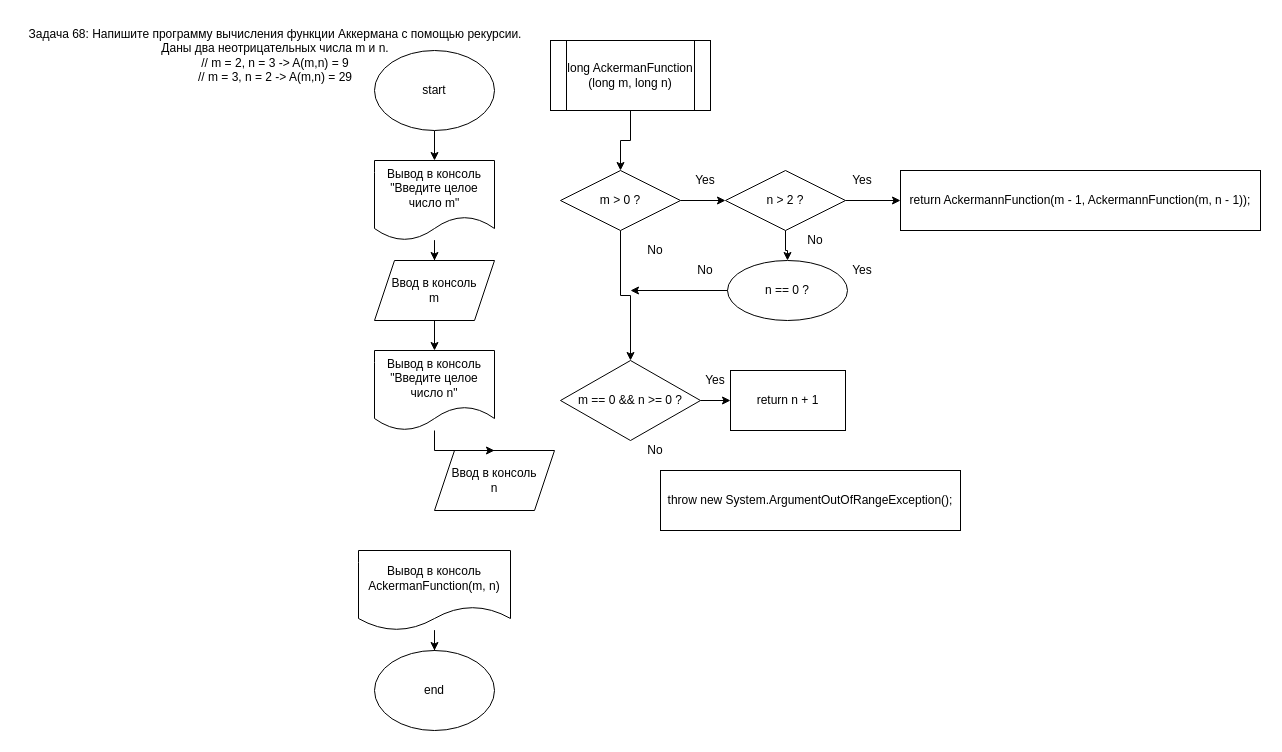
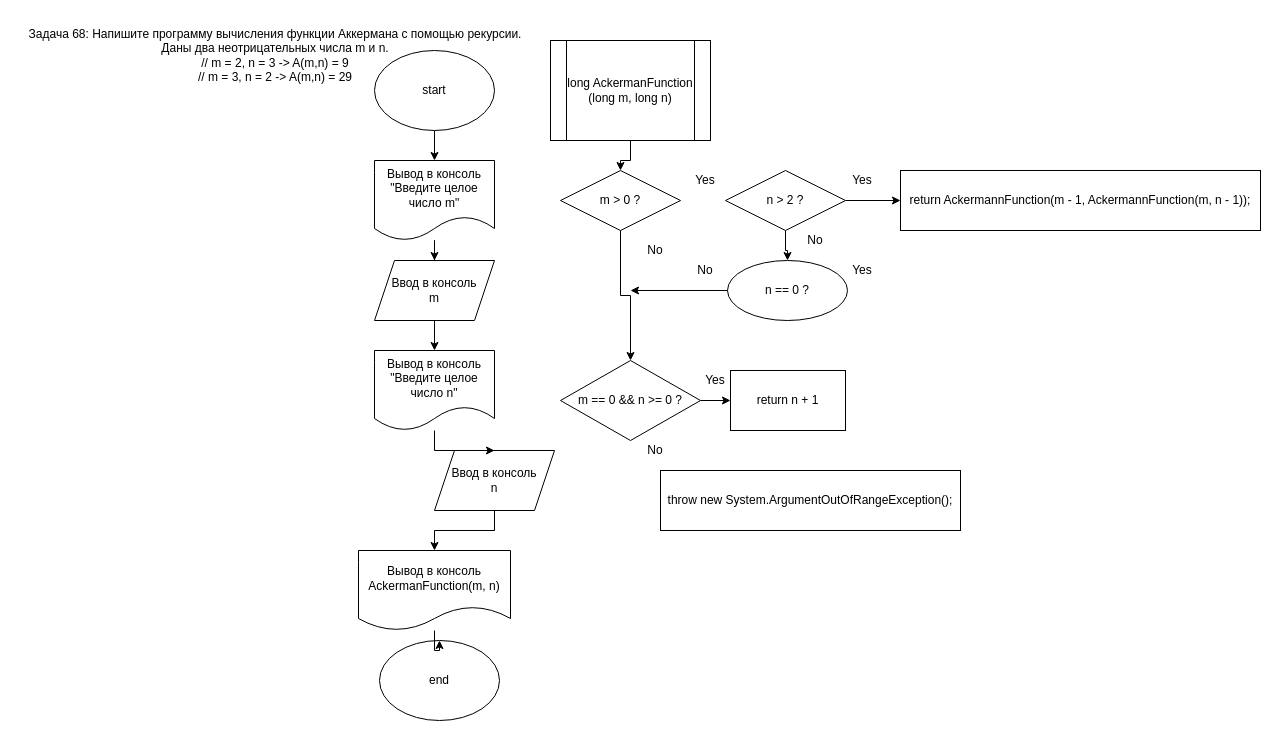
node "long AckermanFunction (long m, long n)": size 160x70 -> 160x100
edge "m > 0 ?" -> "n > 2 ?": removed
edge "Ввод в консоль n" -> "Вывод в консоль AckermanFunction(m, n)": added
node "end": moved (435, 691) -> (440, 681)
